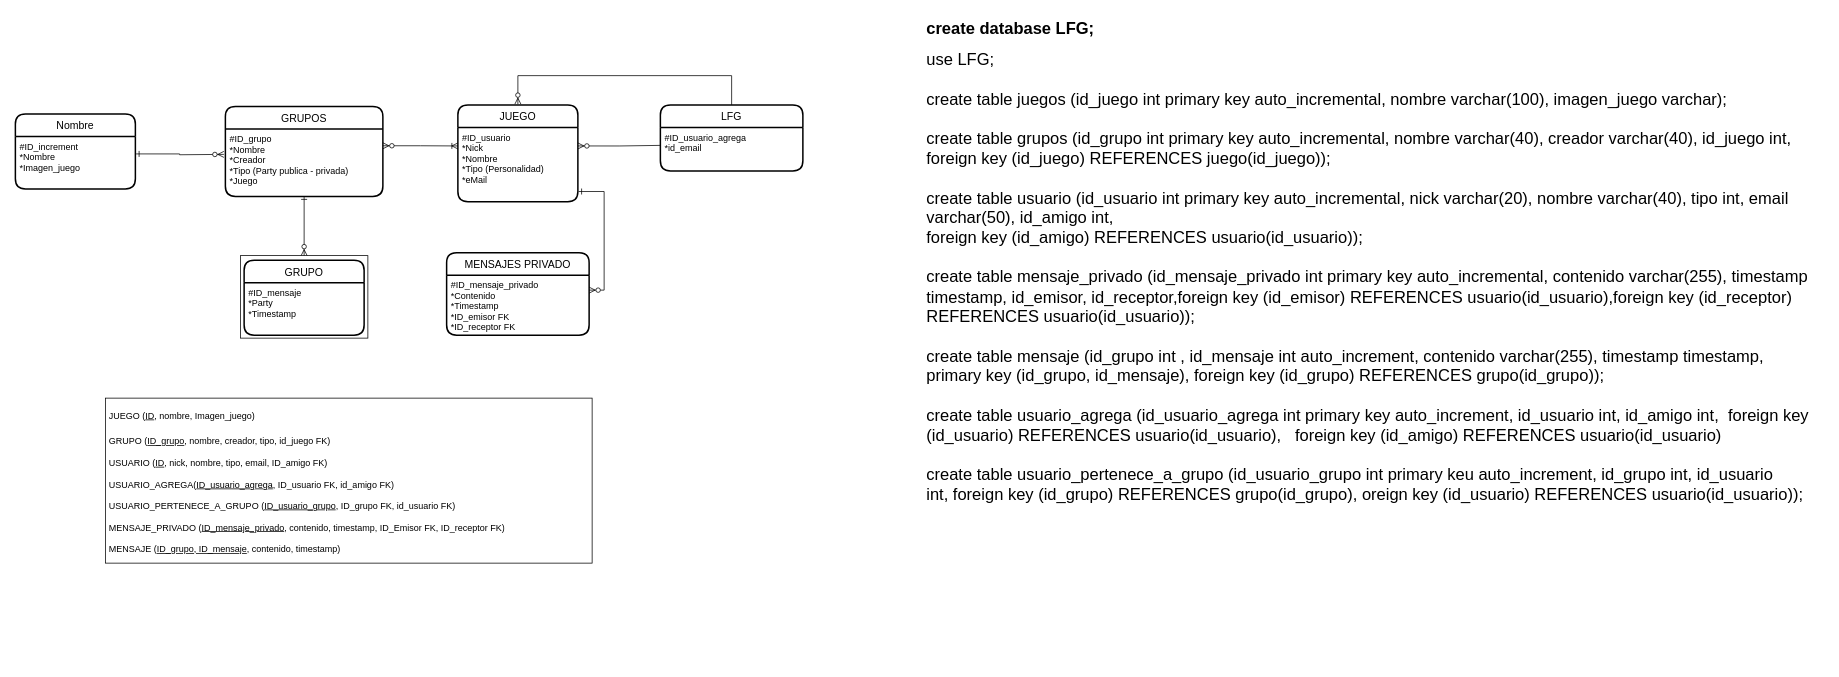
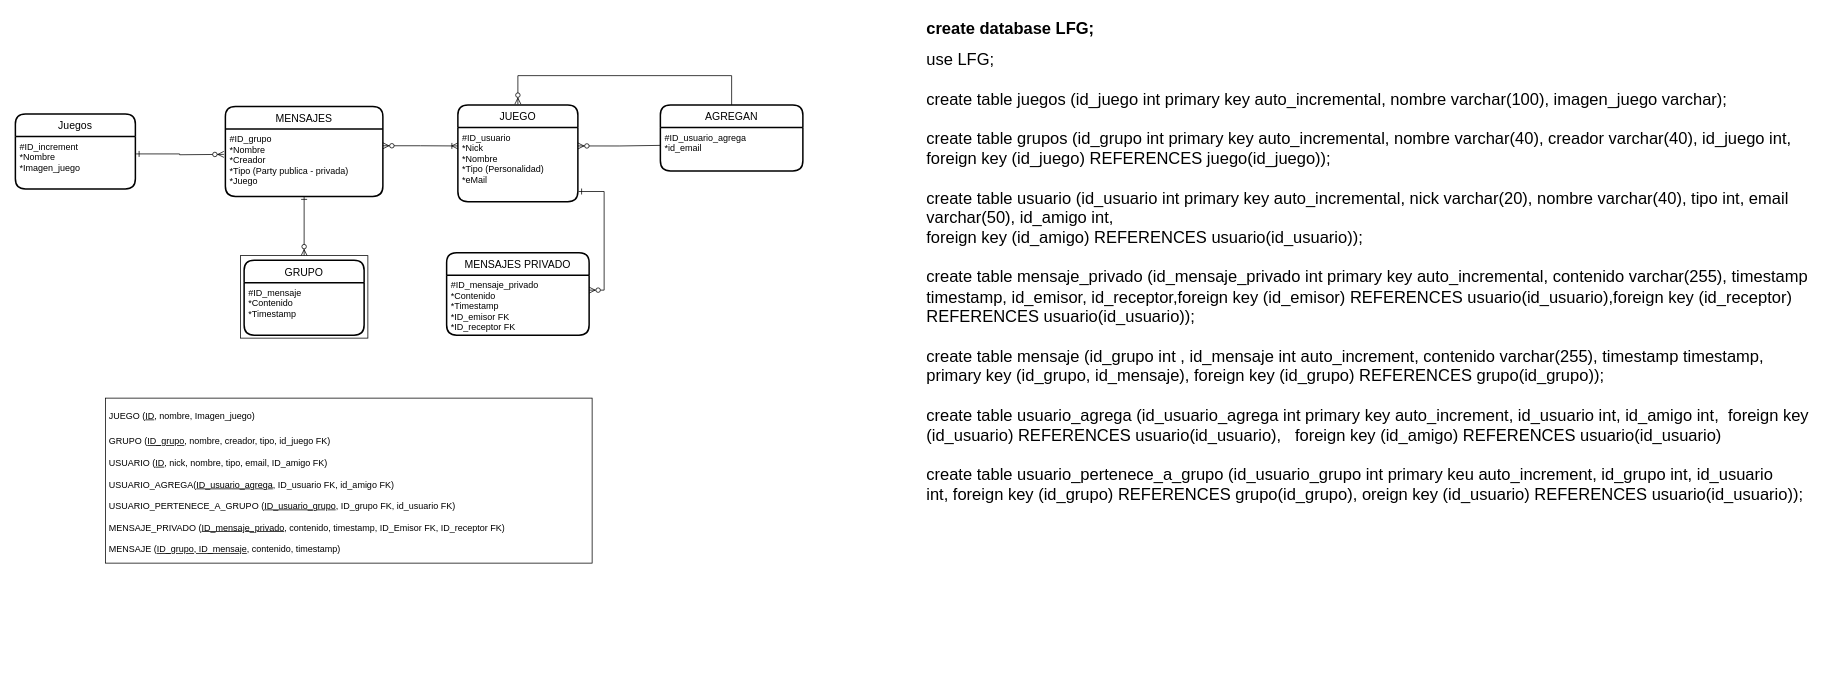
node "LFG": label "LFG" -> "AGREGAN"
node "GRUPOS": label "GRUPOS" -> "MENSAJES"
node "Nombre": label "Nombre" -> "Juegos"
node "#ID_mensaje *Party *Timestamp": label "#ID_mensaje *Party *Timestamp" -> "#ID_mensaje *Contenido *Timestamp"
